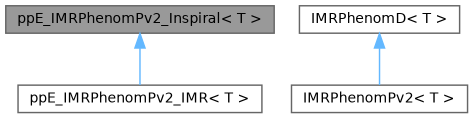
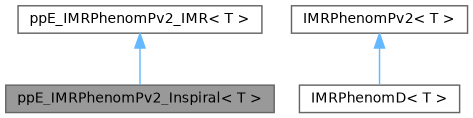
edge "ppE_IMRPhenomPv2_IMR< T >" -> "ppE_IMRPhenomPv2_Inspiral< T >": reversed
edge "IMRPhenomPv2< T >" -> "IMRPhenomD< T >": reversed
